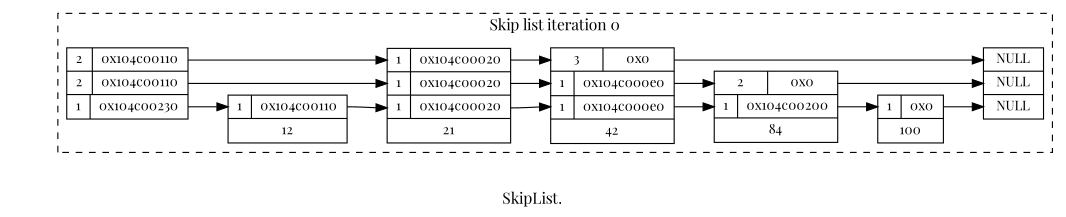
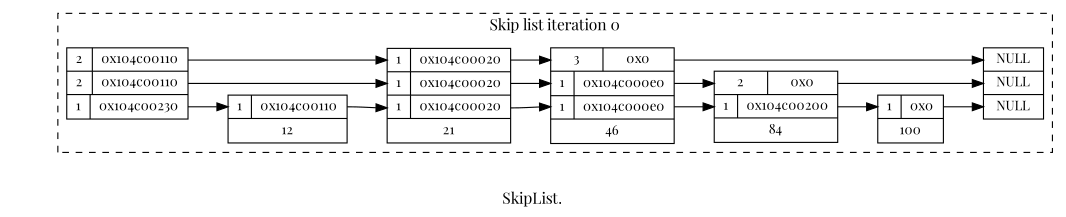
node "3": text "42" -> "46"
